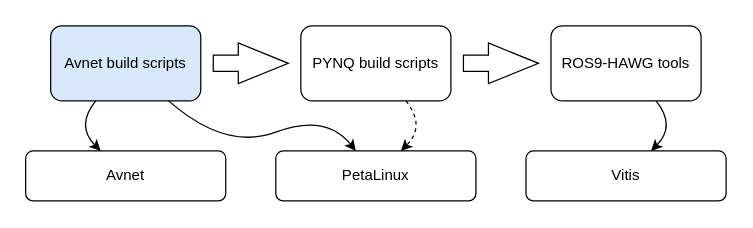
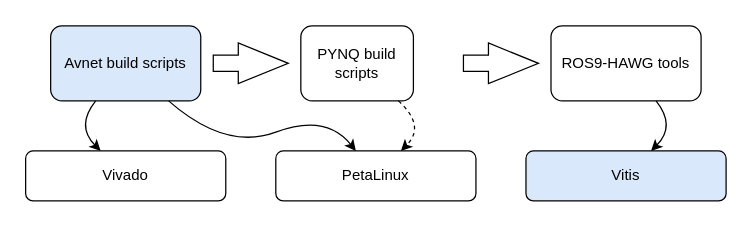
node "PYNQ build scripts": size 150x75 -> 113x75
node "Avnet": label "Avnet" -> "Vivado"
node "Vitis": fillcolor #ffffff -> #dae8fc
